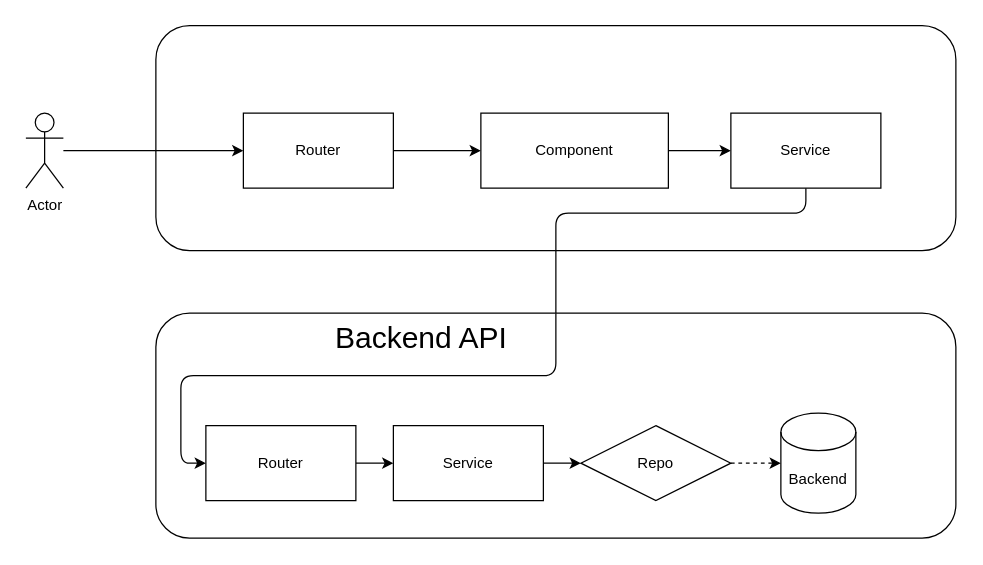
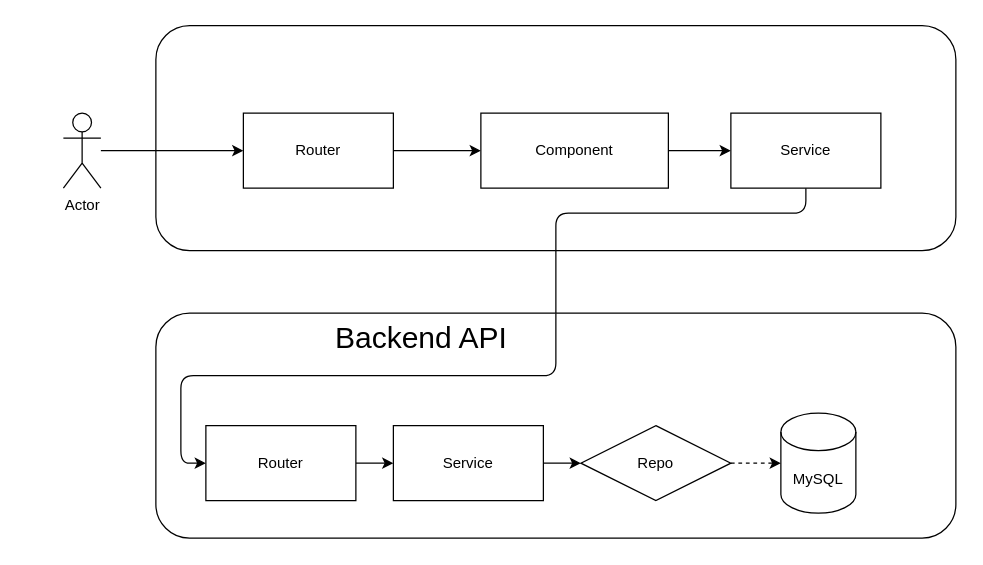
node "Actor": moved (44, 151) -> (82, 151)
node "Backend": label "Backend" -> "MySQL"
